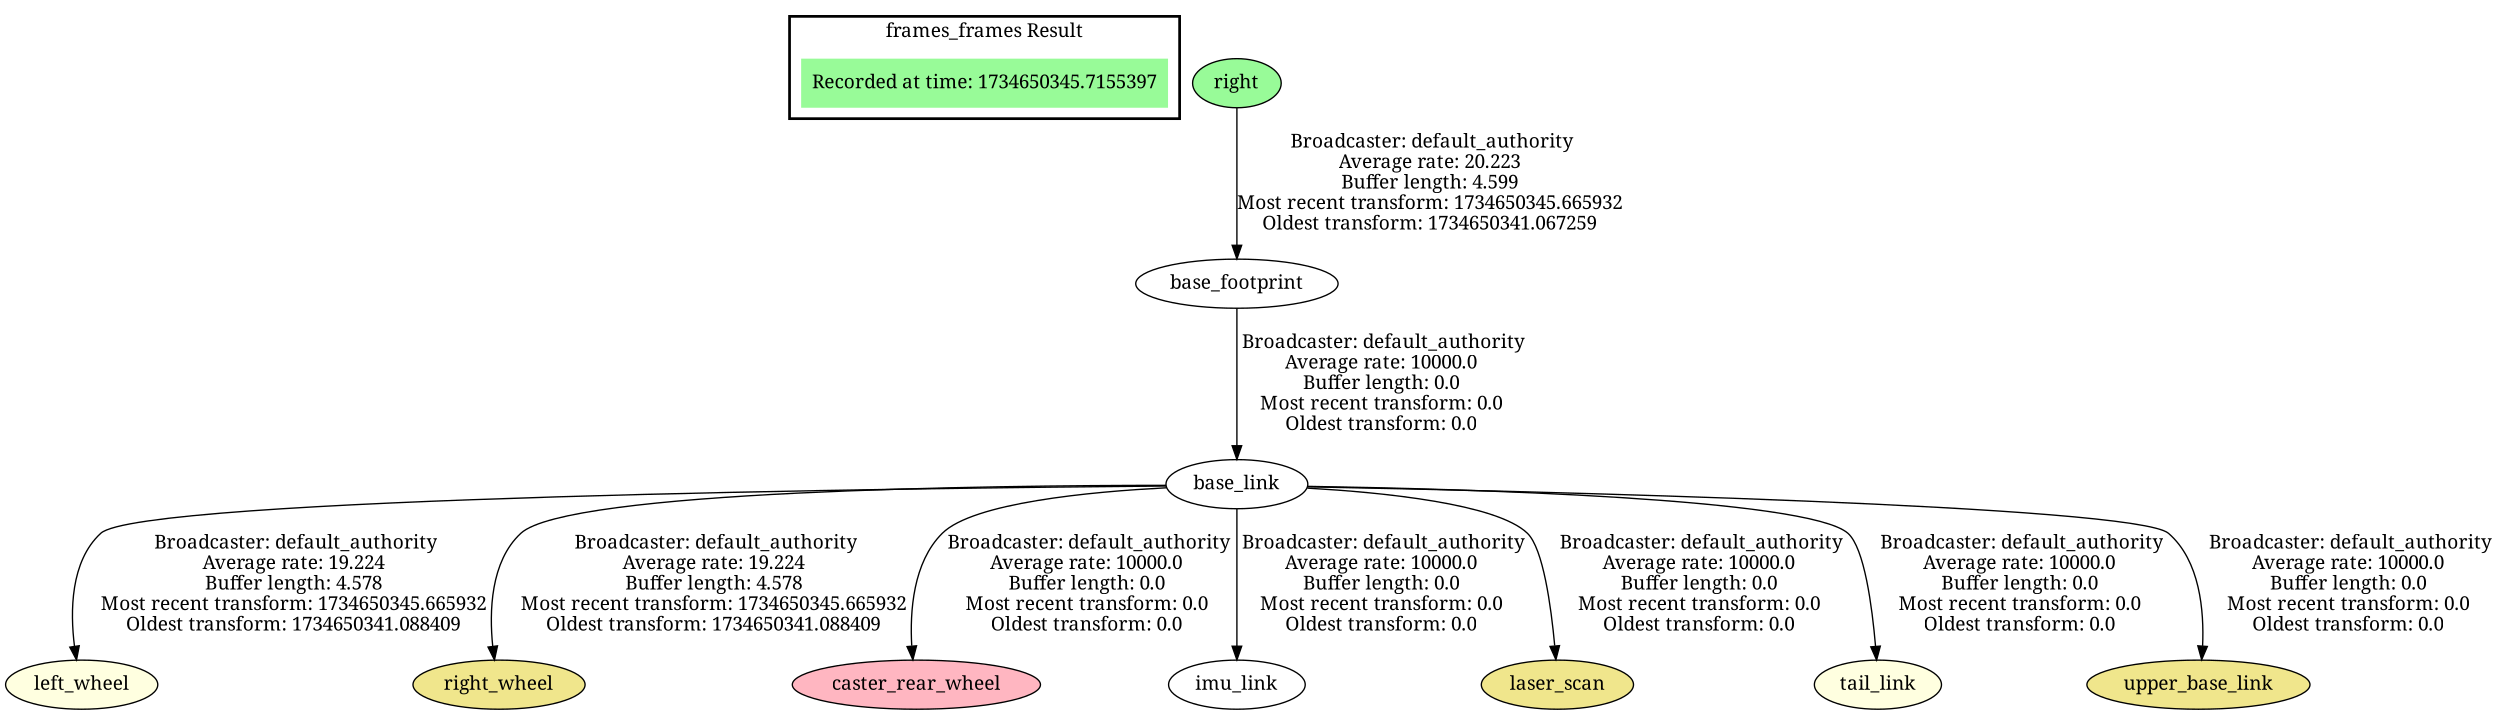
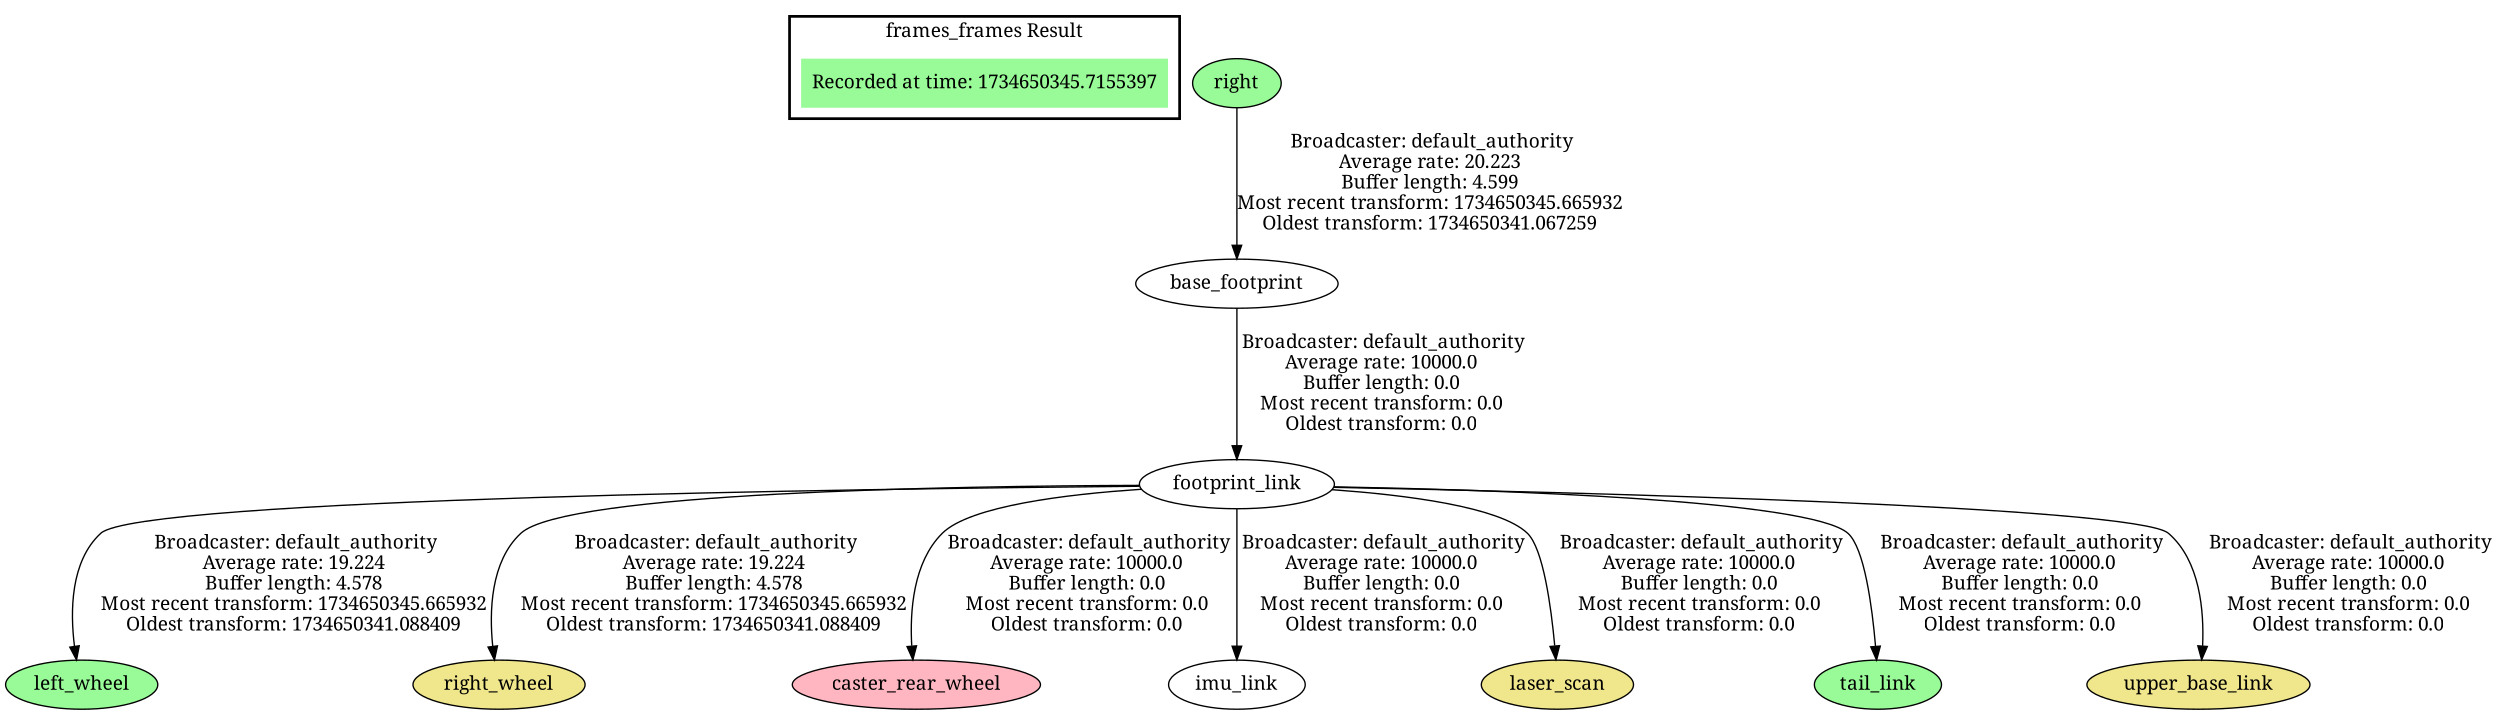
node "base_link": label "base_link" -> "footprint_link"
node "left_wheel": fillcolor lightyellow -> palegreen
node "tail_link": fillcolor lightyellow -> palegreen
